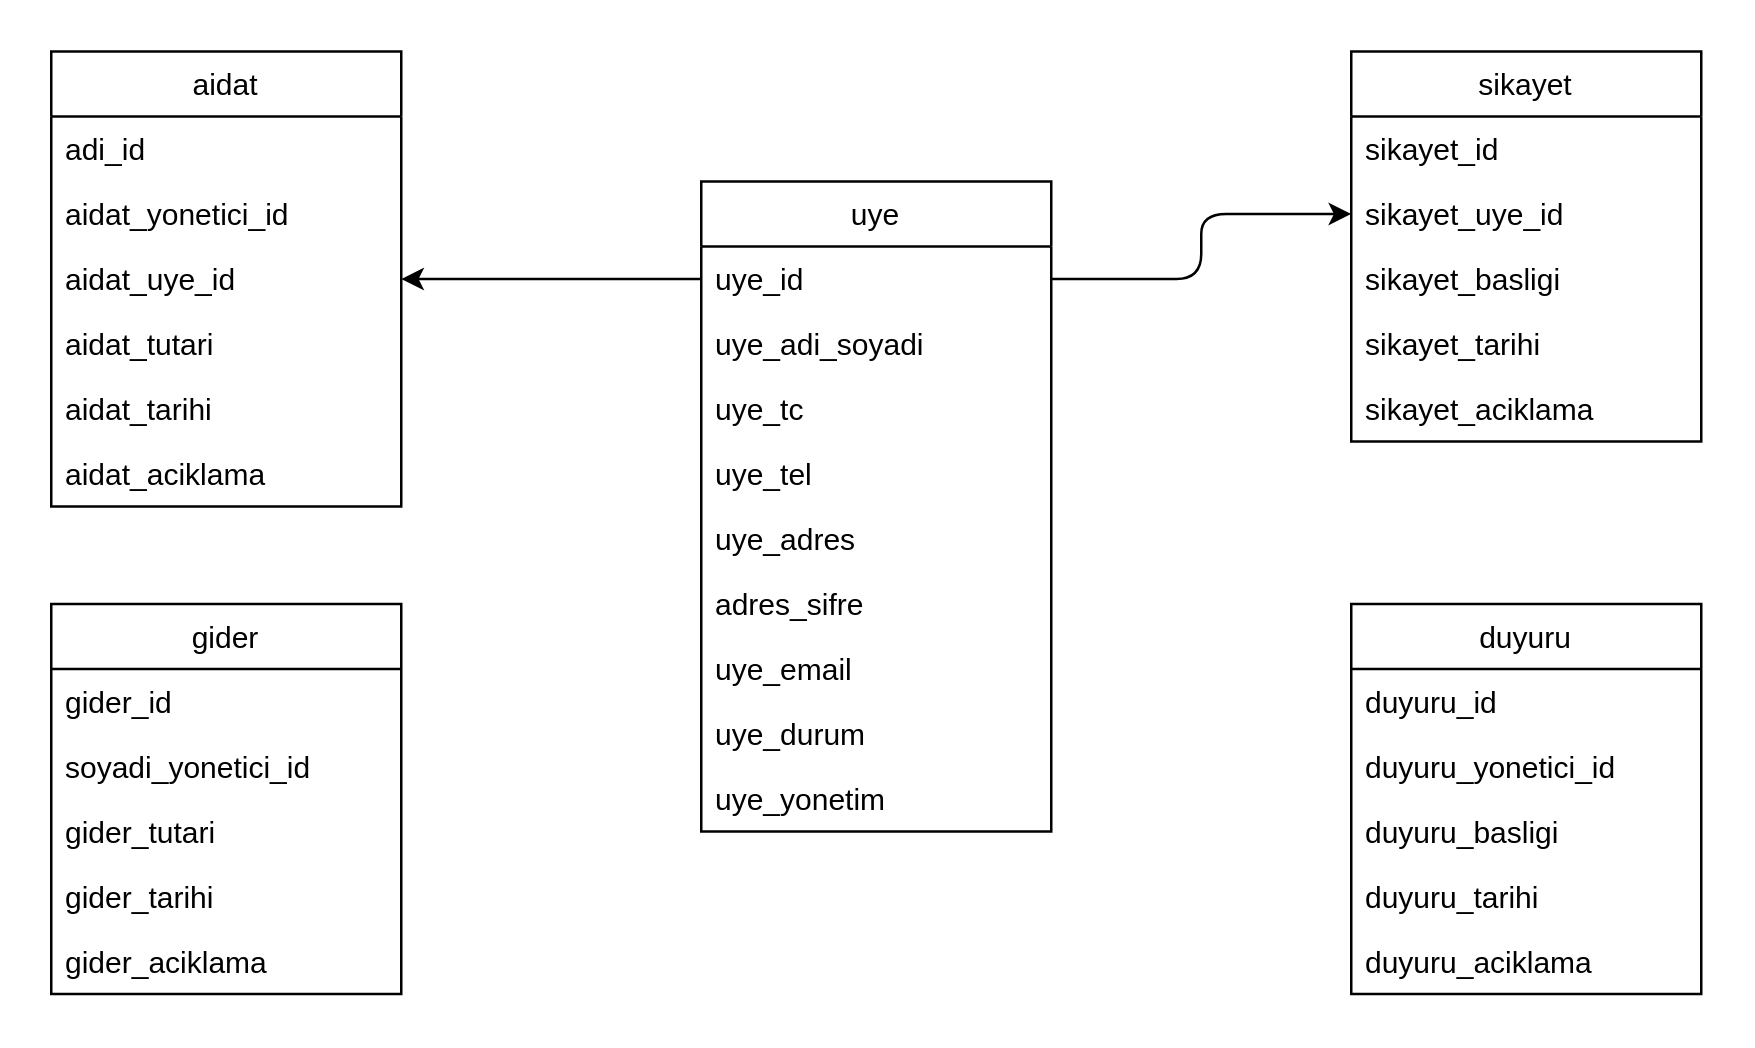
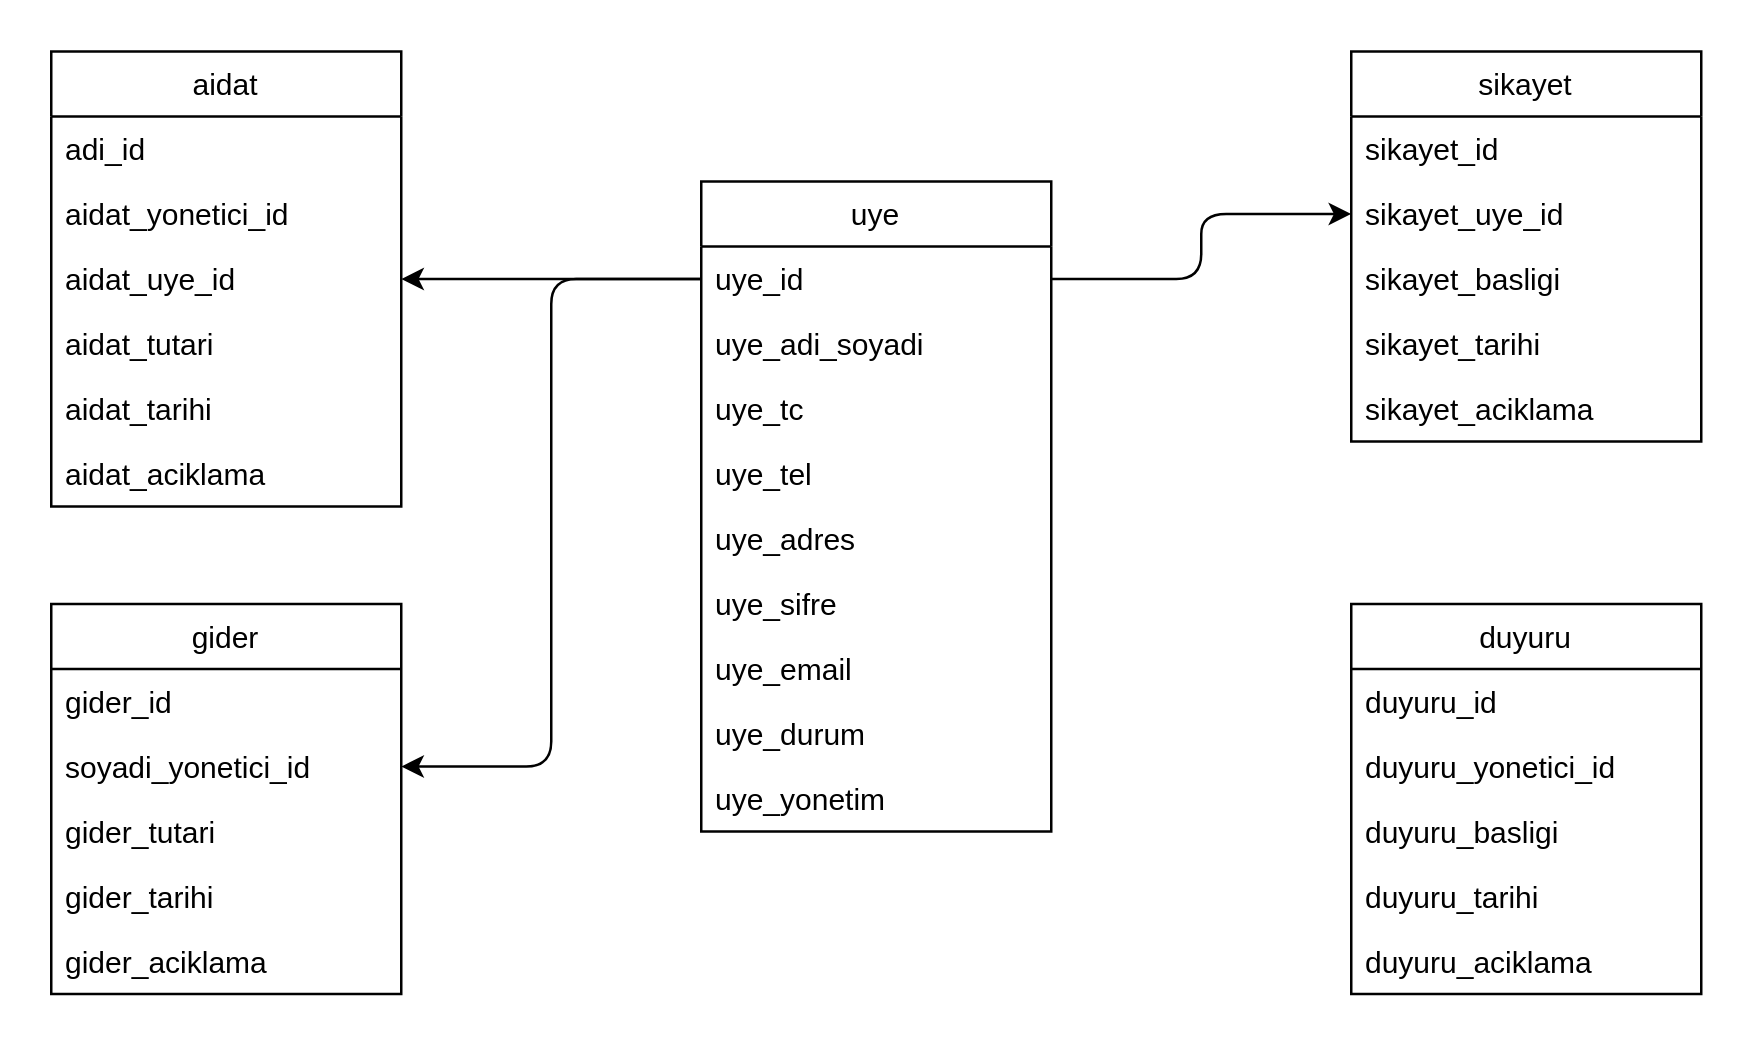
edge "uye_id" -> "soyadi_yonetici_id": added
node "adres_sifre": label "adres_sifre" -> "uye_sifre"
